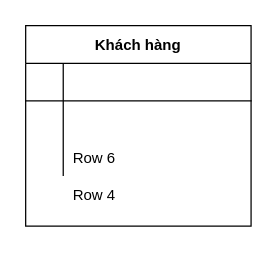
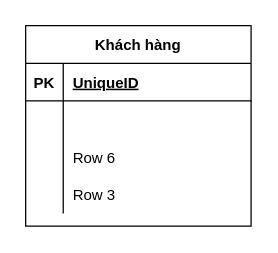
node "PK": added
node "UniqueID": added
node "Row 4": label "Row 4" -> "Row 3"
